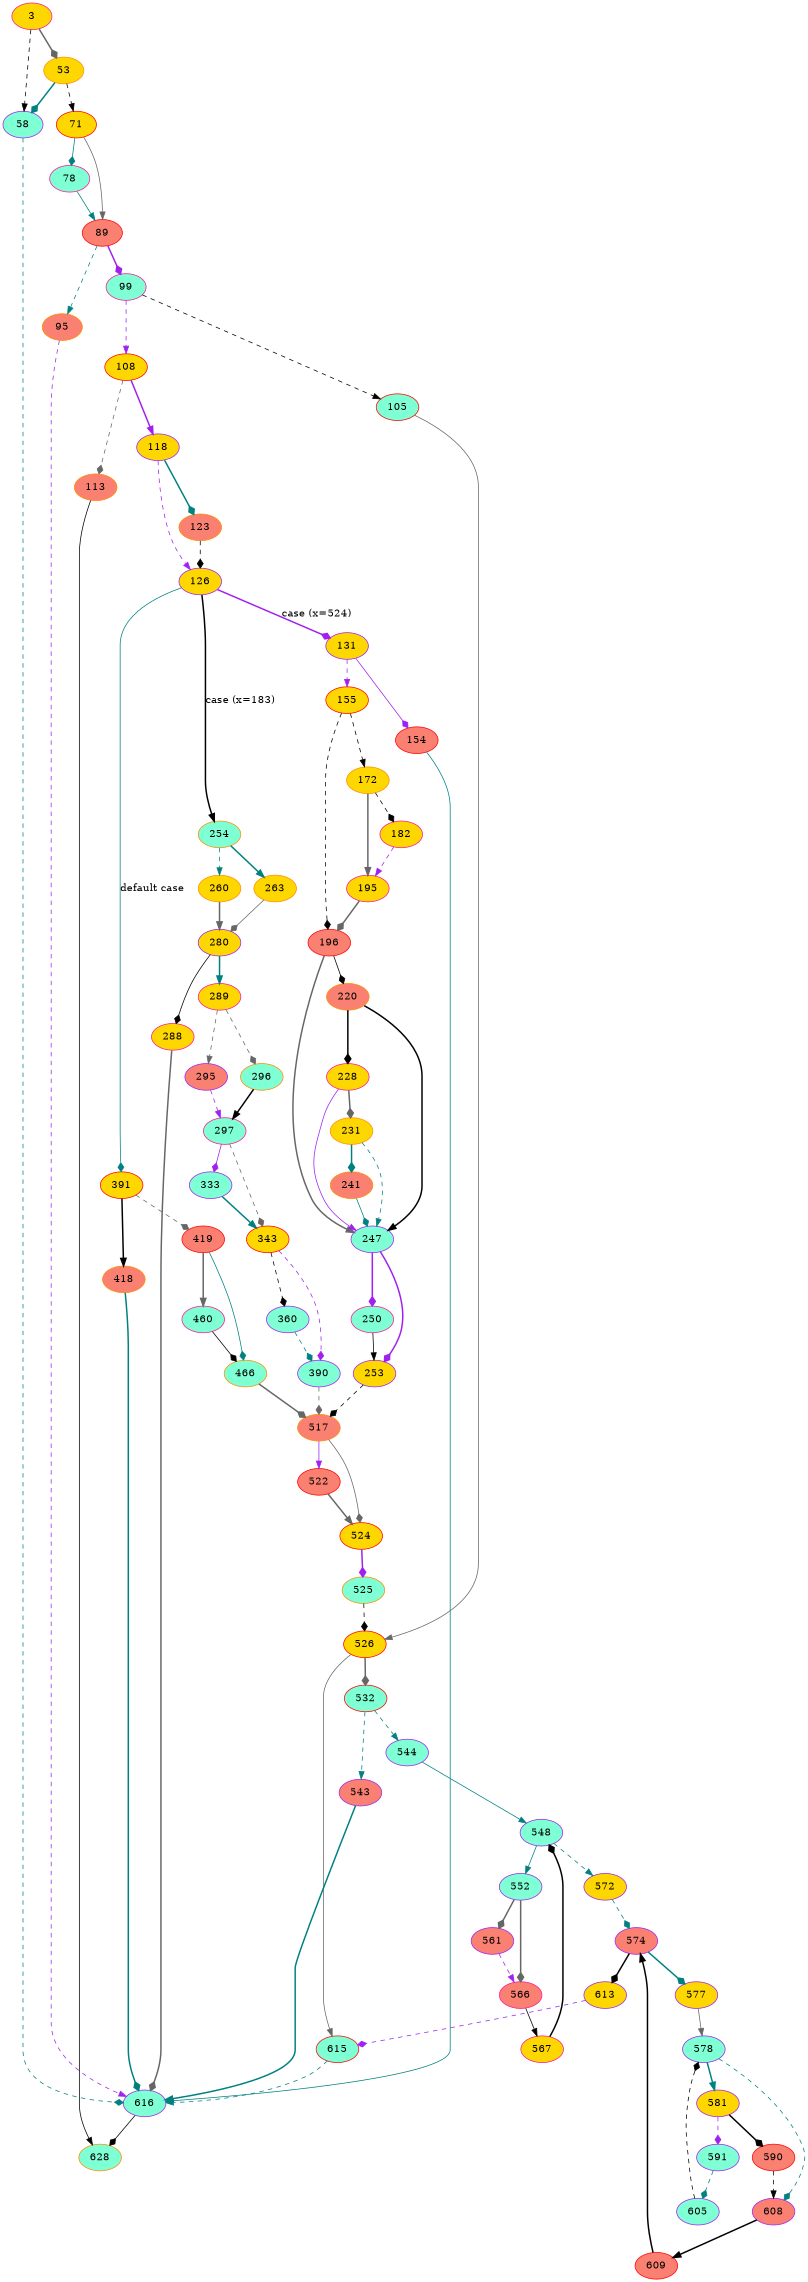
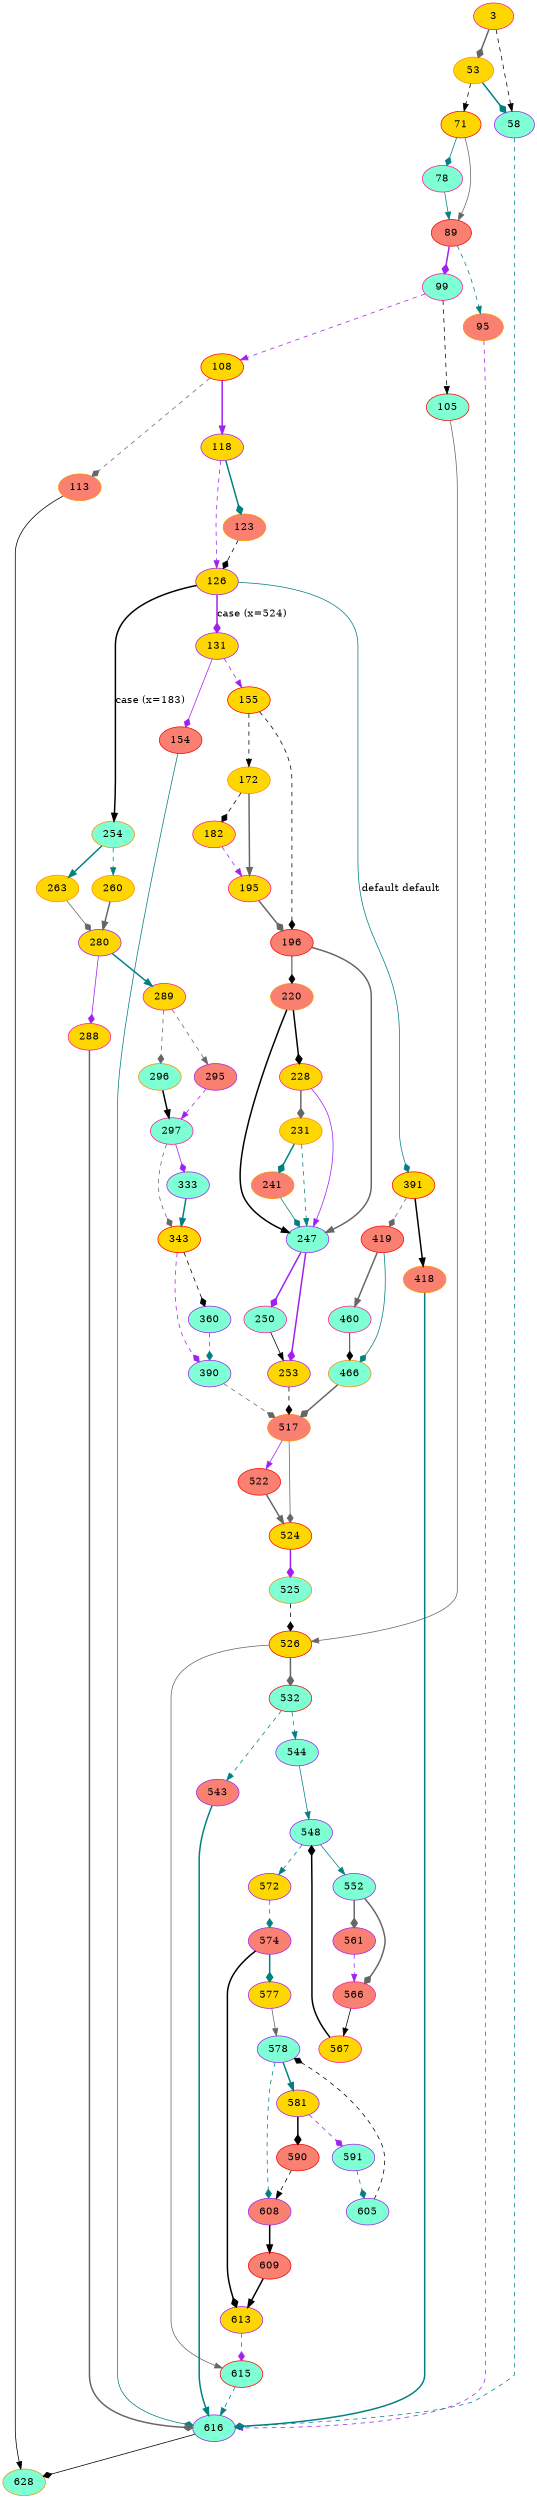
edge "126" -> "391": label "default case" -> "default default"
edge "280" -> "288": color black -> purple
edge "609" -> "574": now "609" -> "613"
